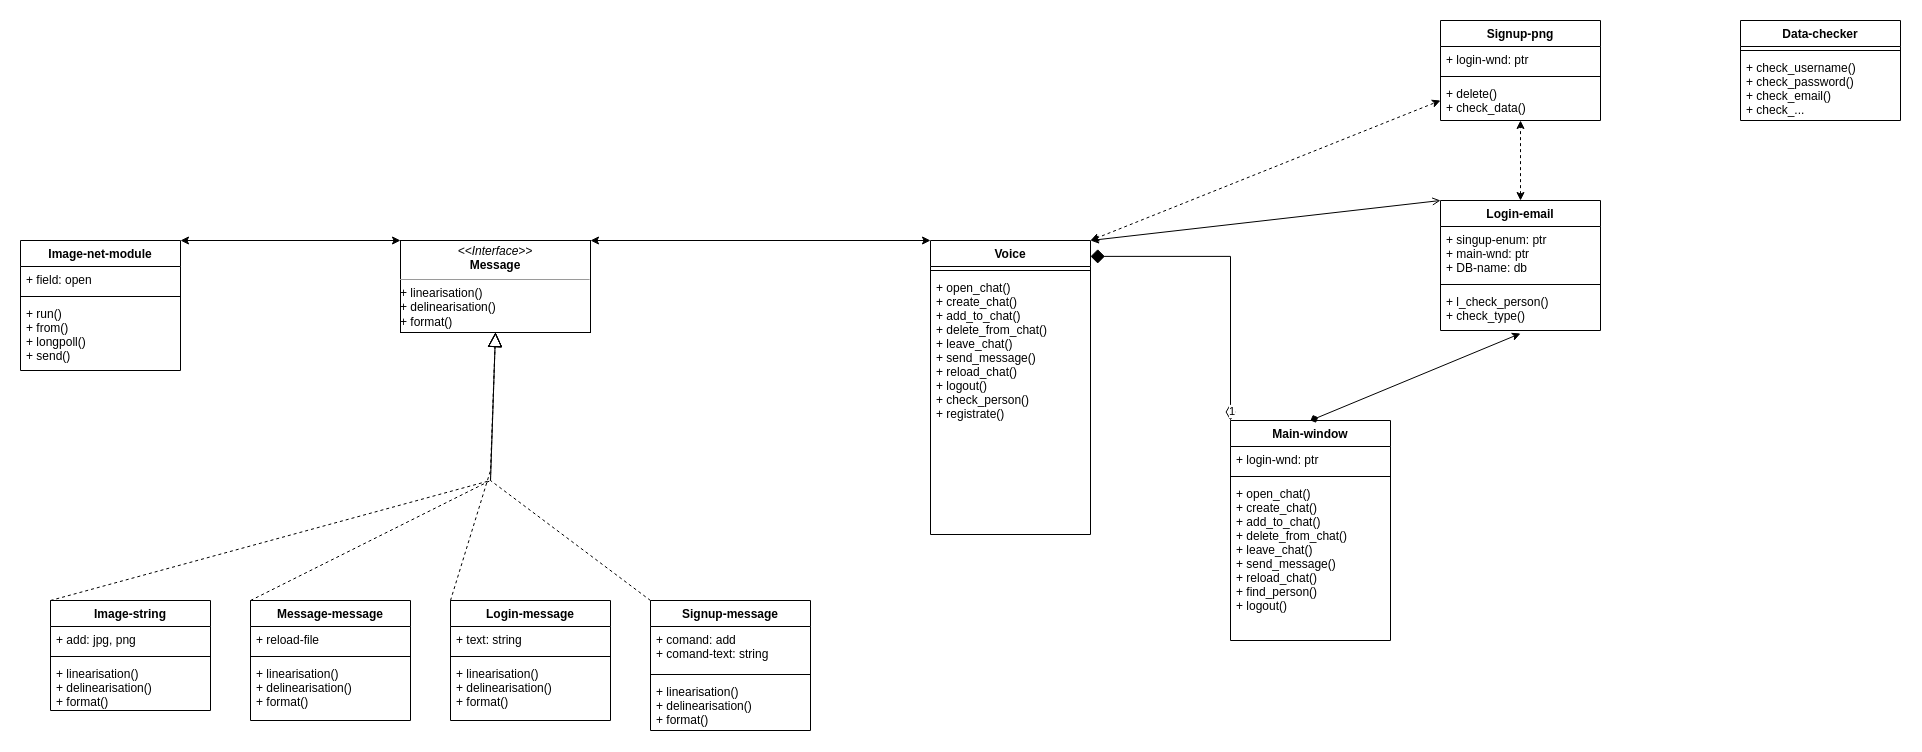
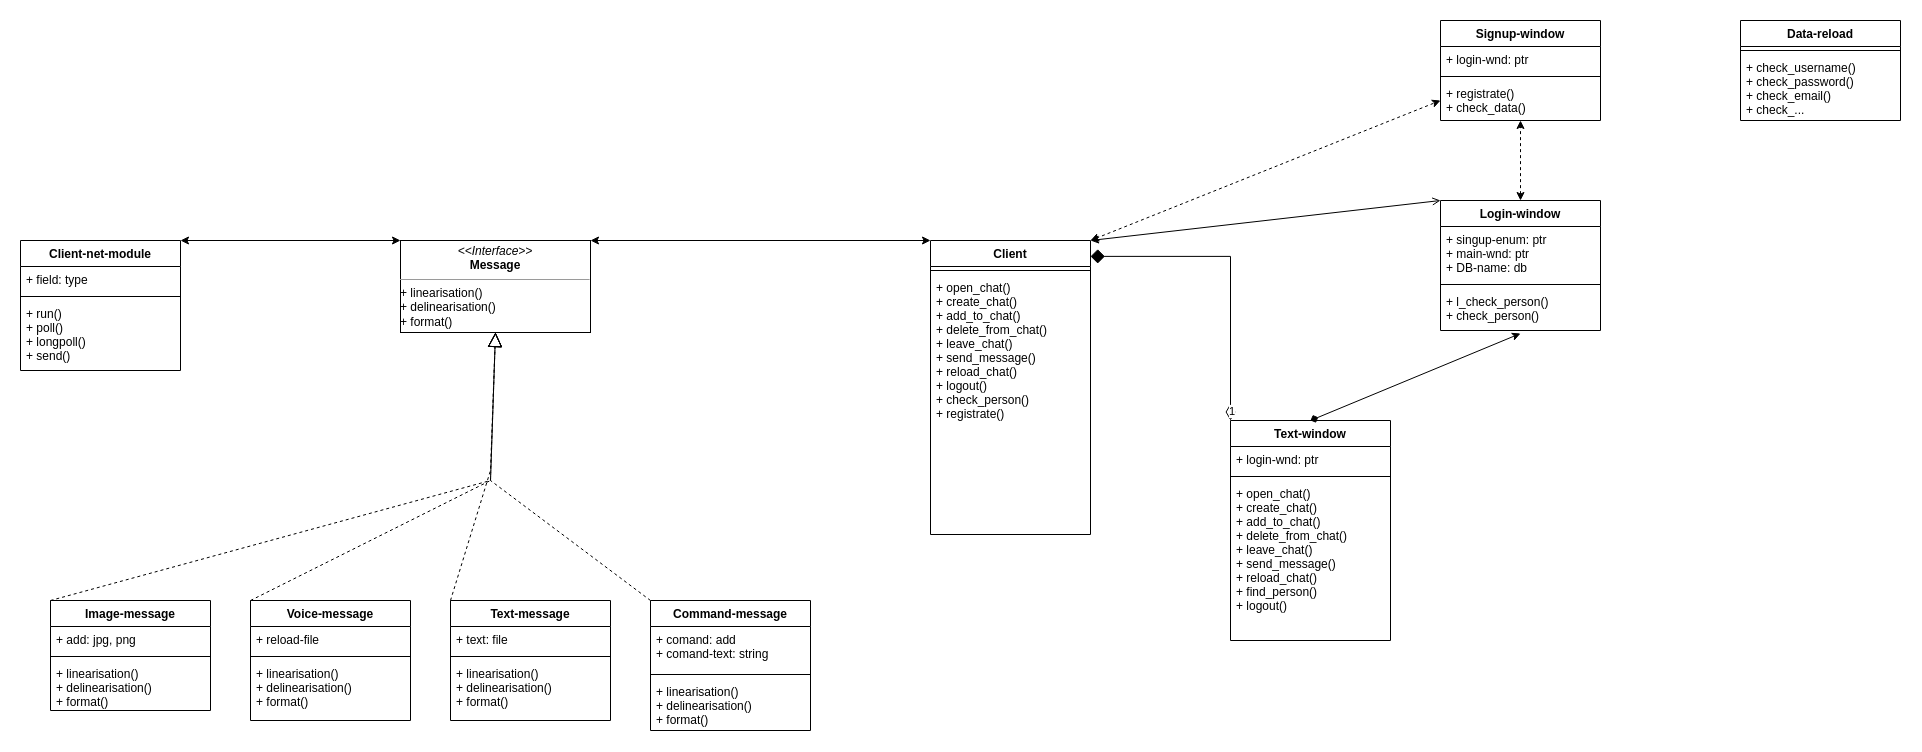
node "Signup-png": label "Signup-png" -> "Signup-window"
node "Data-checker": label "Data-checker" -> "Data-reload"
node "+ delete() + check_data()": label "+ delete() + check_data()" -> "+ registrate() + check_data()"
node "Login-email": label "Login-email" -> "Login-window"
node "Image-net-module": label "Image-net-module" -> "Client-net-module"
node "Voice": label "Voice" -> "Client"
node "+ field: open": label "+ field: open" -> "+ field: type"
node "+ l_check_person() + check_type()": label "+ l_check_person() + check_type()" -> "+ l_check_person() + check_person()"
node "+ run() + from() + longpoll() + send()": label "+ run() + from() + longpoll() + send()" -> "+ run() + poll() + longpoll() + send()"
node "Main-window": label "Main-window" -> "Text-window"
node "Image-string": label "Image-string" -> "Image-message"
node "Message-message": label "Message-message" -> "Voice-message"
node "Login-message": label "Login-message" -> "Text-message"
node "Signup-message": label "Signup-message" -> "Command-message"
node "+ text: string": label "+ text: string" -> "+ text: file"
